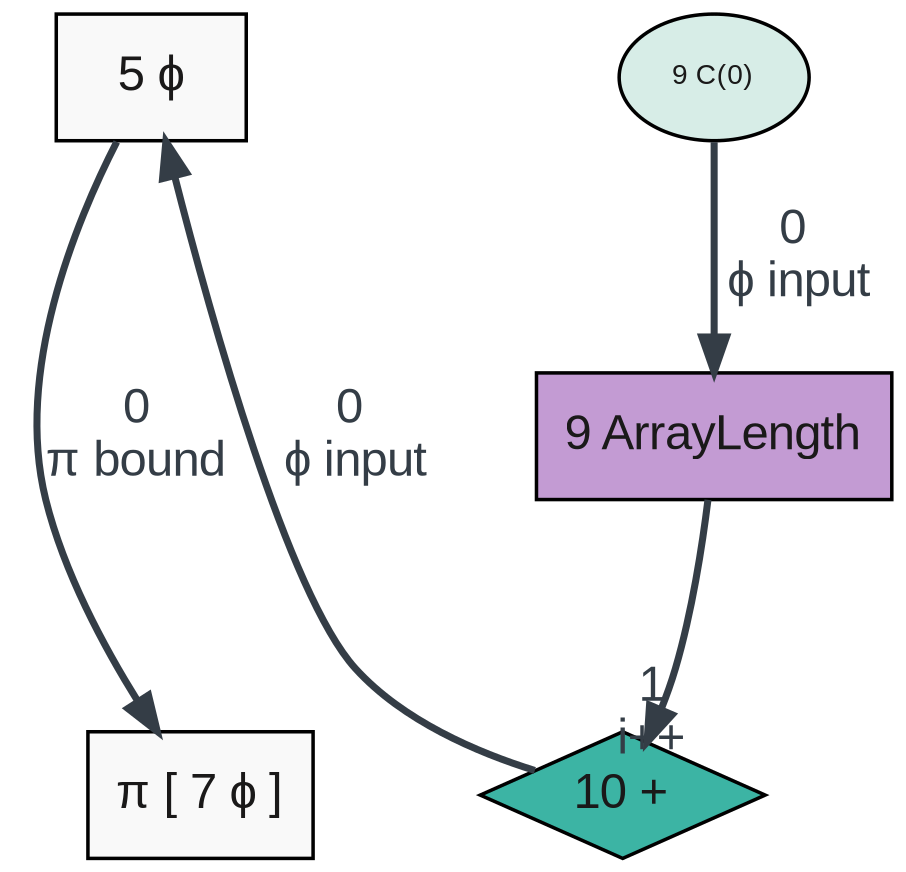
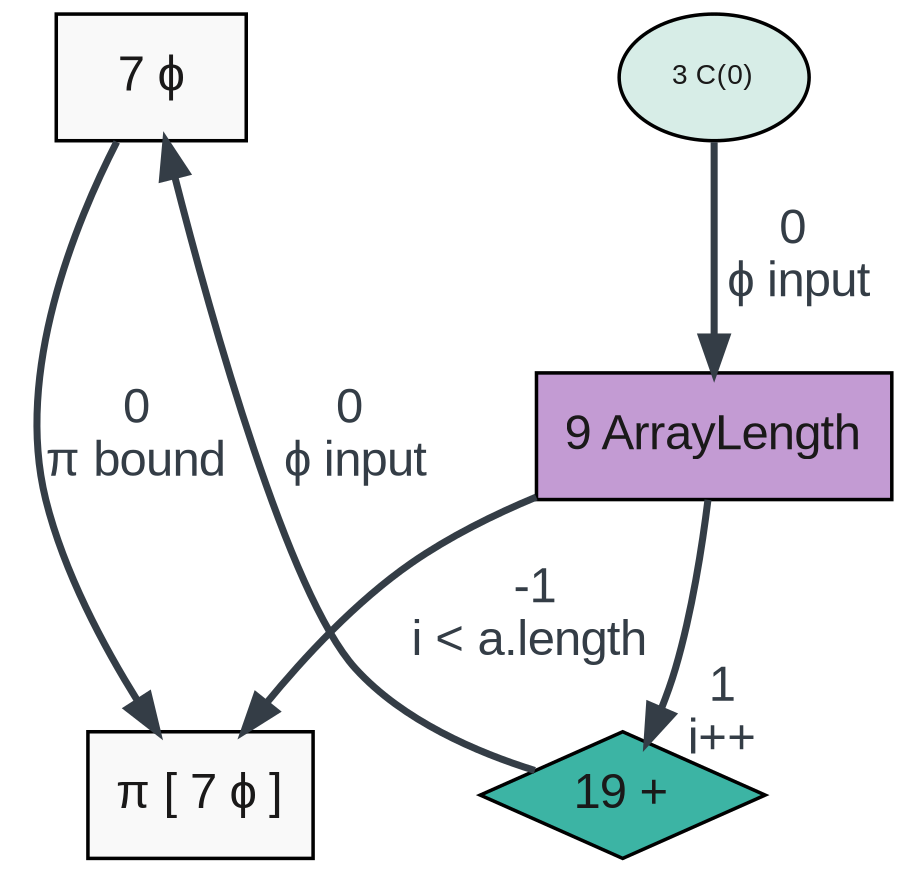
node "5 ϕ": label "5 ϕ" -> "7 ϕ"
node "9 C(0)": label "9 C(0)" -> "3 C(0)"
edge "9 ArrayLength" -> "π [ 7 ϕ ]": added, label "-1 i < a.length"
node "10 +": label "10 +" -> "19 +"
